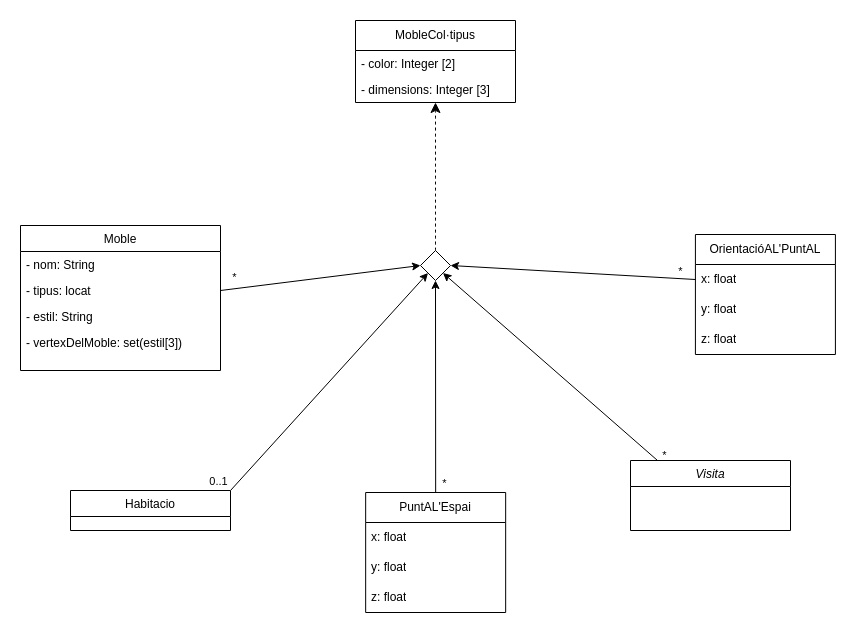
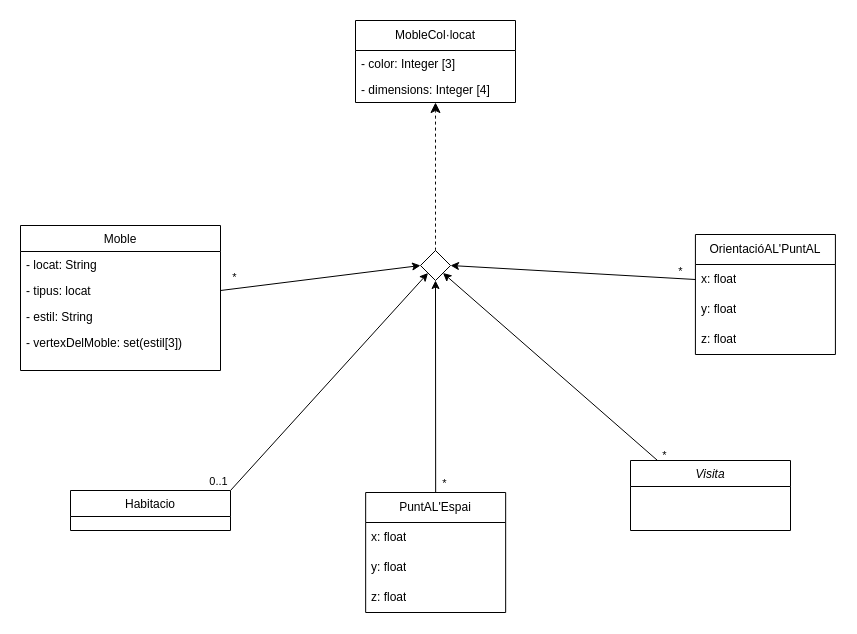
node "MobleCol·tipus": label "MobleCol·tipus" -> "MobleCol·locat"
node "- color: Integer [2]": label "- color: Integer [2]" -> "- color: Integer [3]"
node "- dimensions: Integer [3]": label "- dimensions: Integer [3]" -> "- dimensions: Integer [4]"
node "- nom: String": label "- nom: String" -> "- locat: String"
